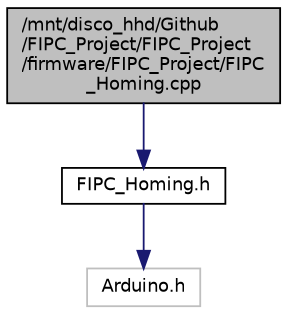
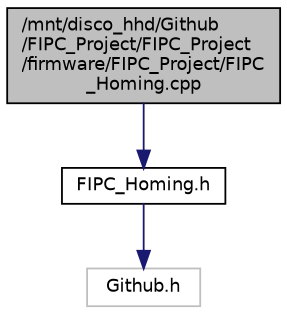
node "Arduino.h": label "Arduino.h" -> "Github.h"
